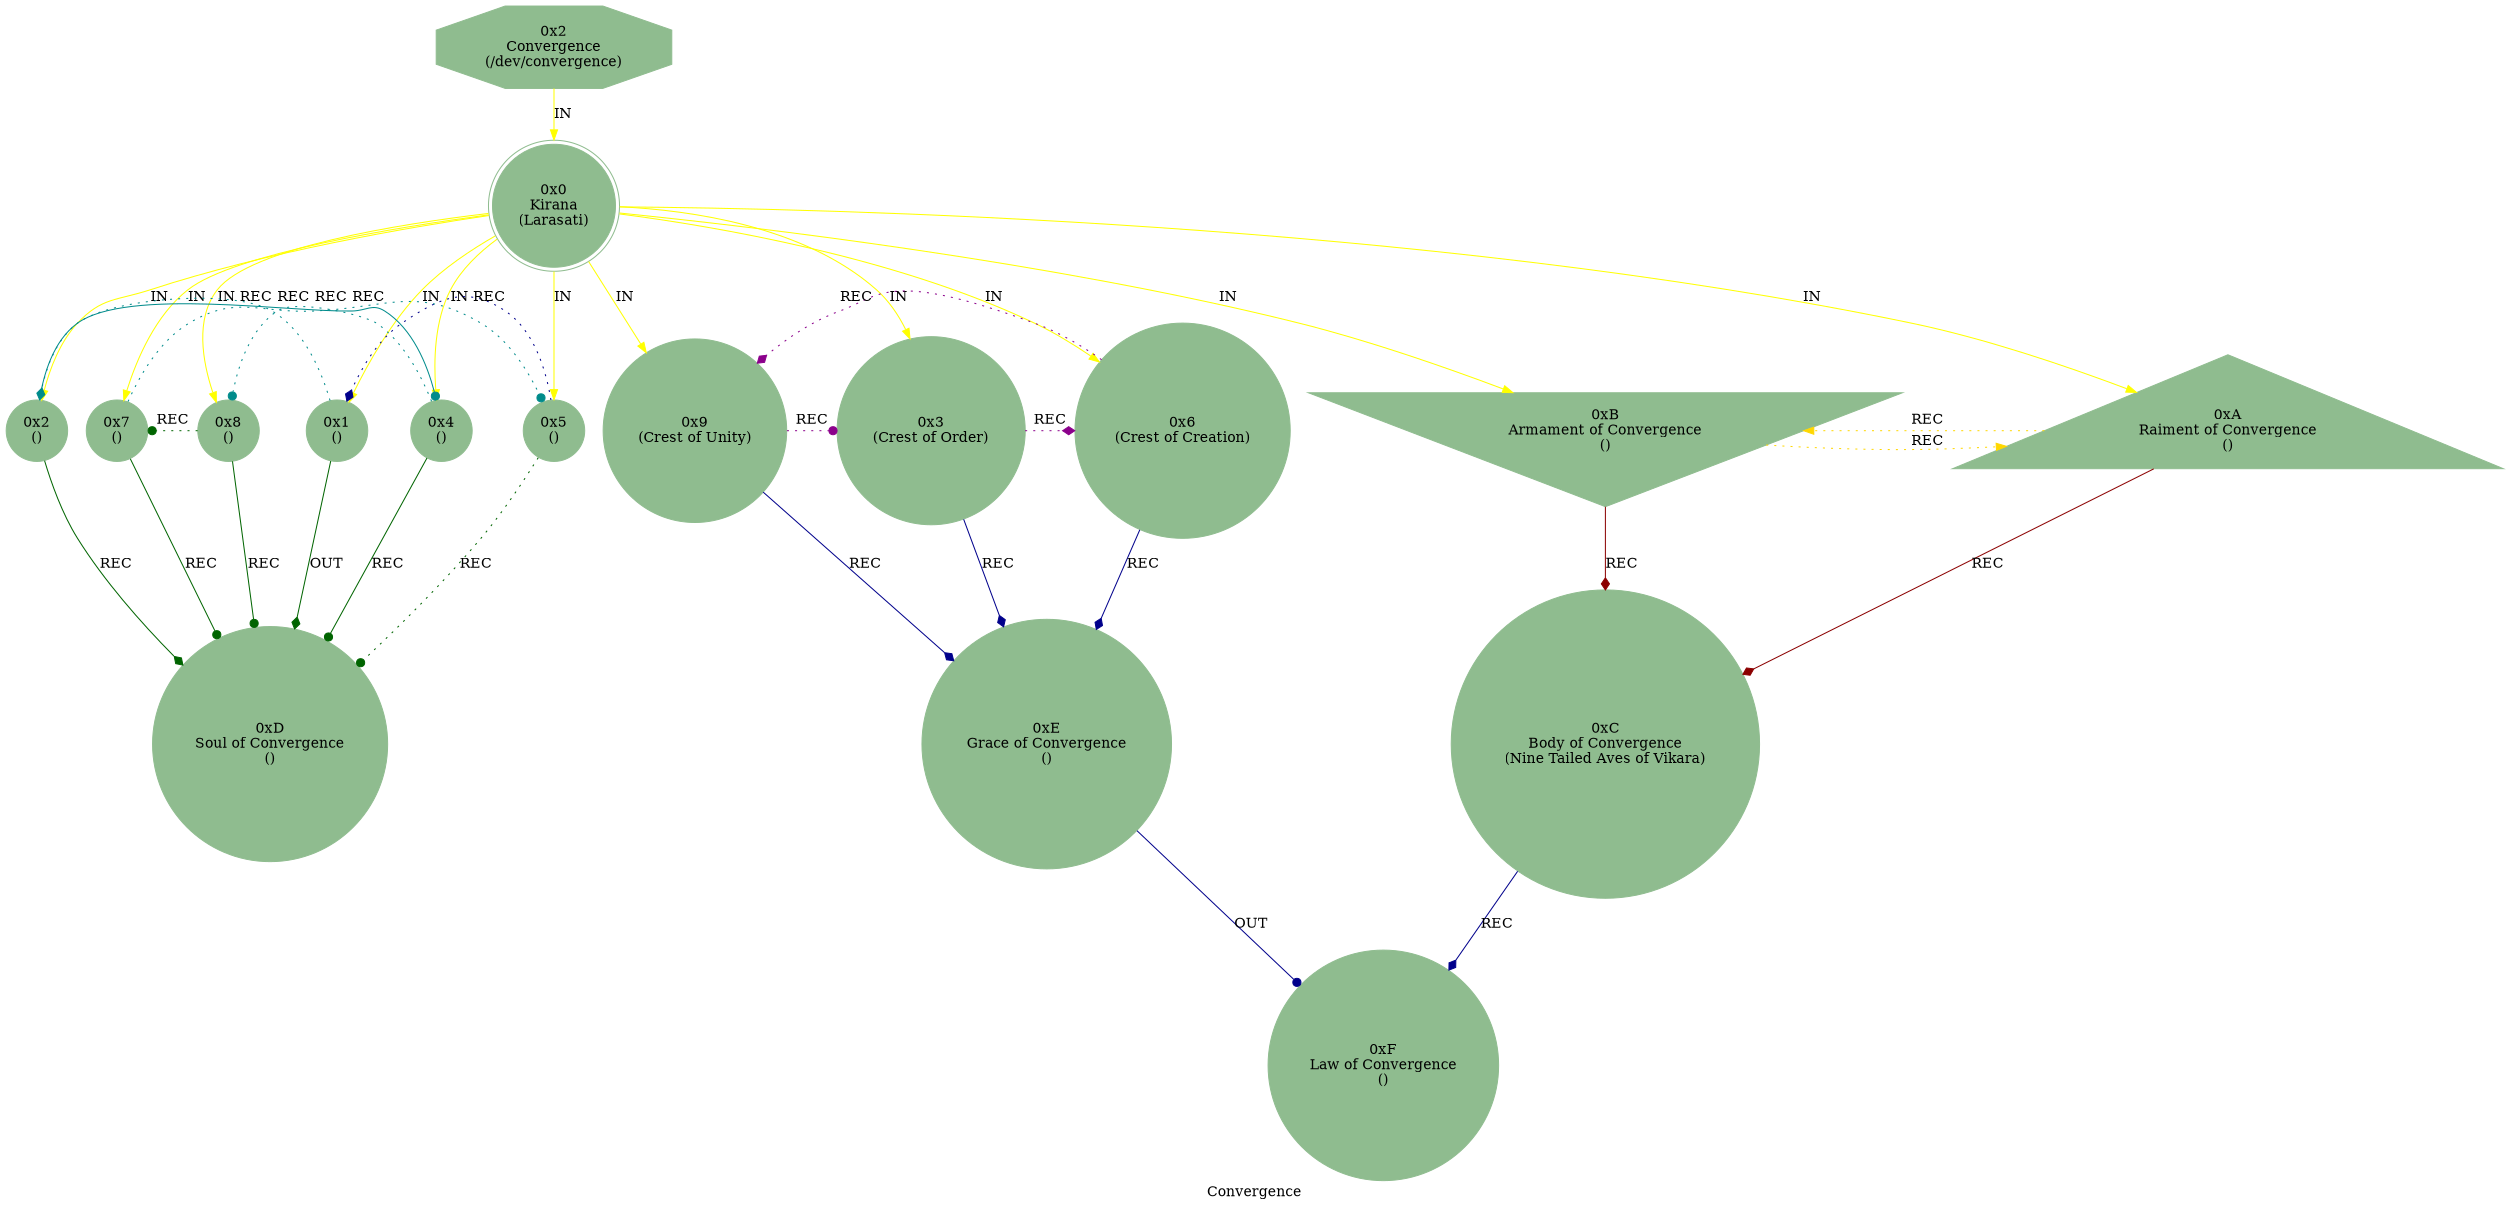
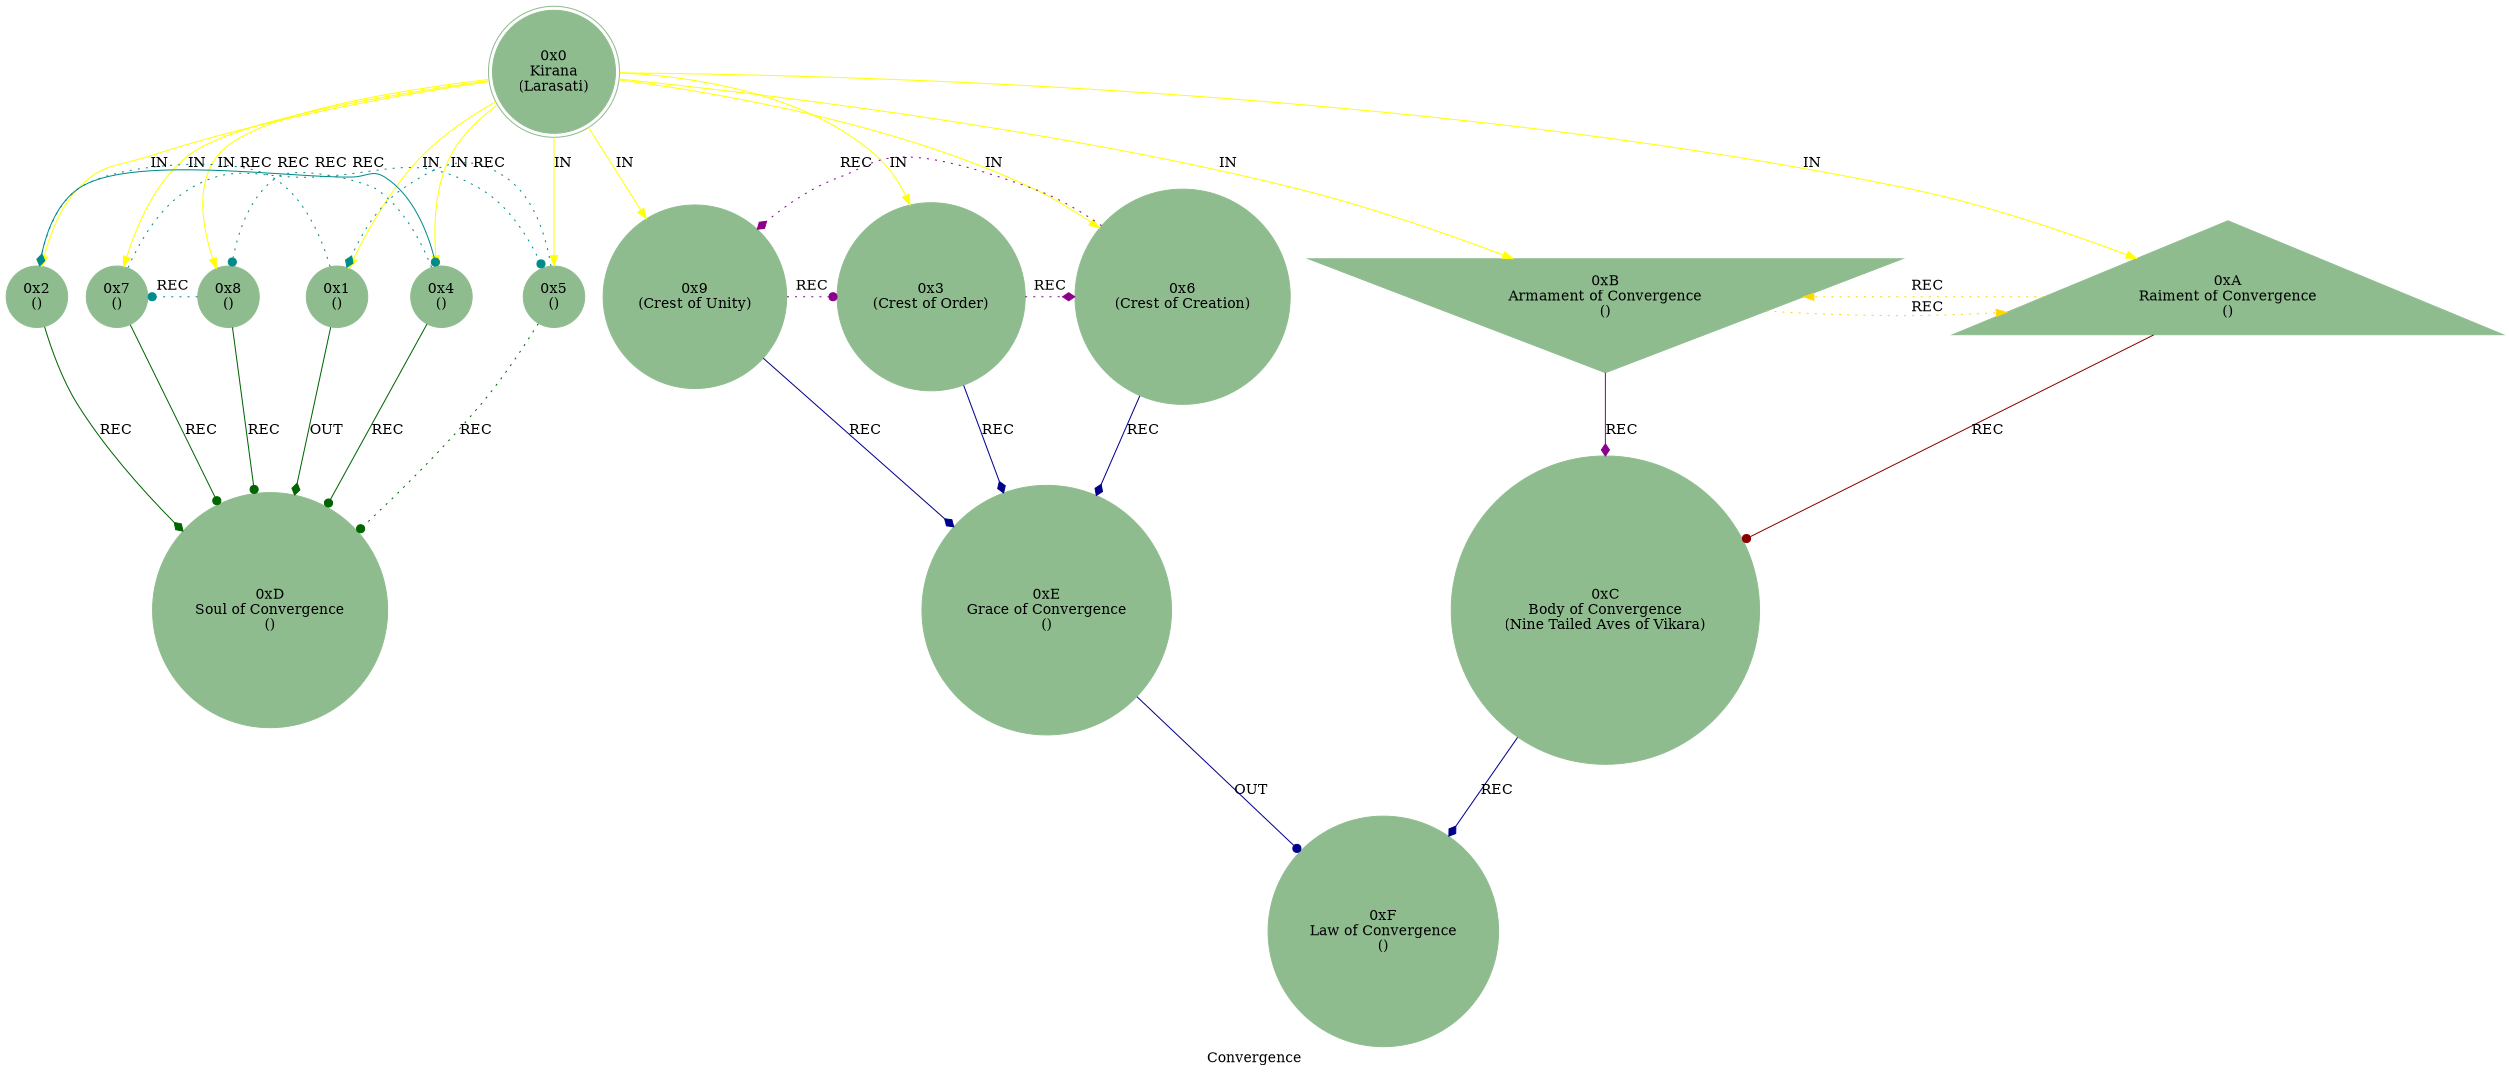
node "0x2 Convergence (/dev/convergence)": removed
edge "0x5 ()" -> "0x1 ()": color darkblue -> darkcyan
edge "0x8 ()" -> "0x7 ()": color darkgreen -> darkcyan
edge "0xB Armament of Convergence ()" -> "0xC Body of Convergence (Nine Tailed Aves of Vikara)": color darkred -> darkmagenta
edge "0xA Raiment of Convergence ()" -> "0xC Body of Convergence (Nine Tailed Aves of Vikara)": arrowhead diamond -> dot
